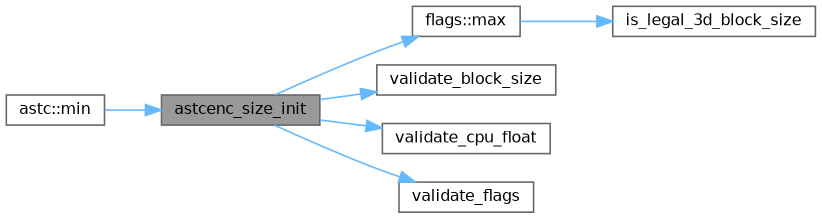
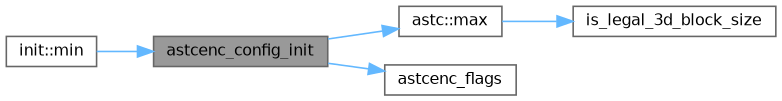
node "flags::max": label "flags::max" -> "astc::max"
node "validate_block_size": removed
node "astc::min": label "astc::min" -> "init::min"
node "astcenc_size_init": label "astcenc_size_init" -> "astcenc_config_init"
node "validate_cpu_float": removed
node "validate_flags": label "validate_flags" -> "astcenc_flags"
